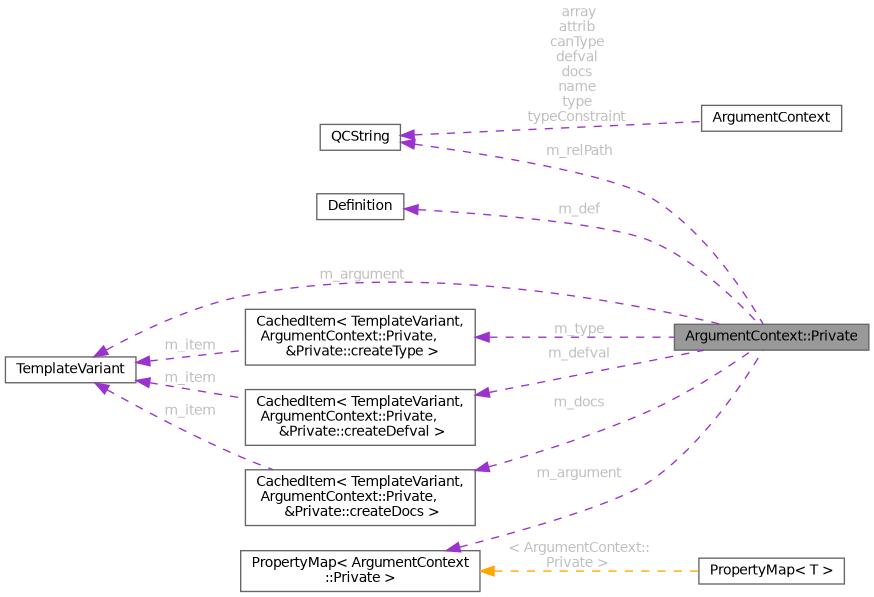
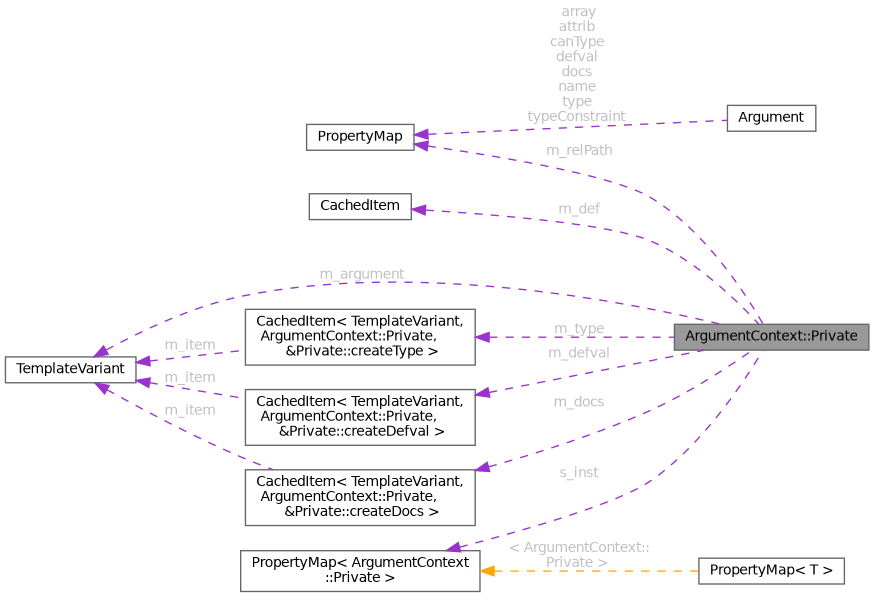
node "ArgumentContext": label "ArgumentContext" -> "Argument"
node "QCString": label "QCString" -> "PropertyMap"
node "Definition": label "Definition" -> "CachedItem"
edge "ArgumentContext::Private" -> "PropertyMap< ArgumentContext ::Private >": label " m_argument" -> " s_inst"
